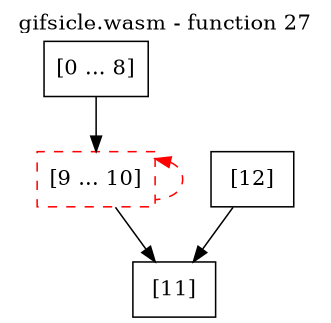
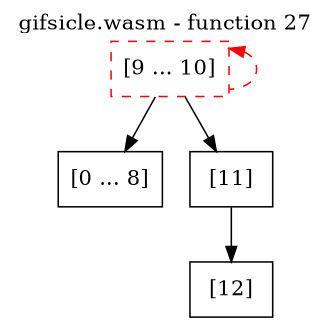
edge "[0 ... 8]" -> "[9 ... 10]": reversed
edge "[12]" -> "[11]": reversed
